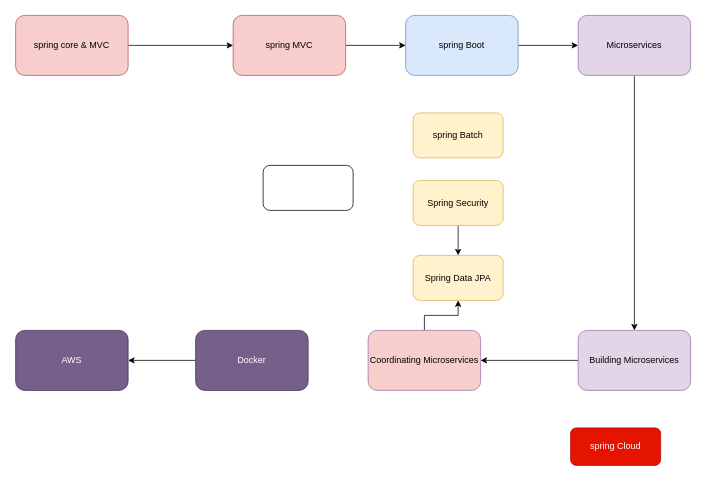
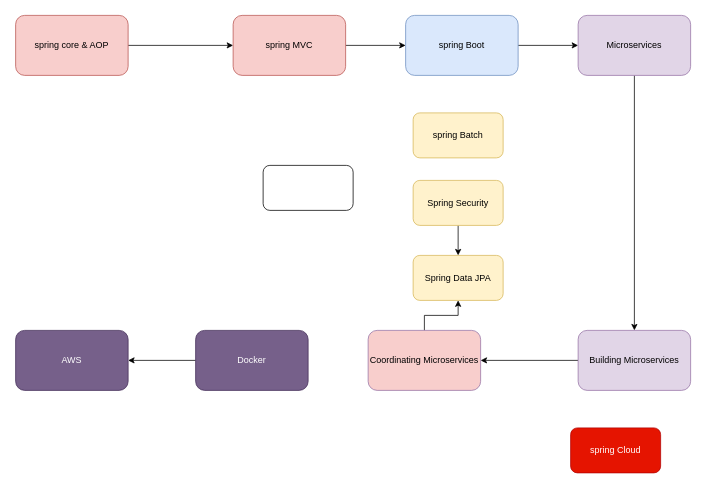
node "spring core & MVC": label "spring core & MVC" -> "spring core & AOP"
node "spring Cloud": size 90x38 -> 90x45
